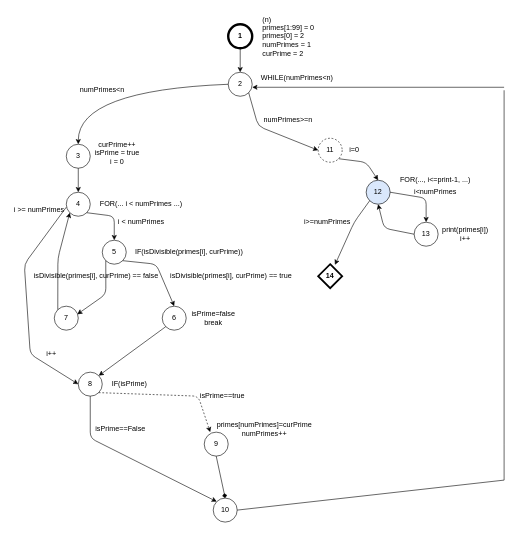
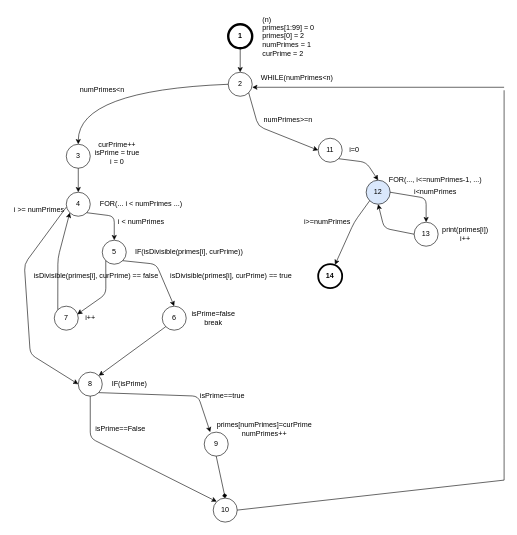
node "11": style dashed -> solid
node "FOR(..., i<=print-1, ...)": label "FOR(..., i<=print-1, ...)" -> "FOR(..., i<=numPrimes-1, ...)"
node "14": shape diamond -> ellipse
node "i++": moved (51, 354) -> (90, 318)
edge "8" -> "9": style dashed -> solid
